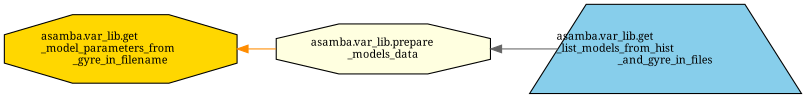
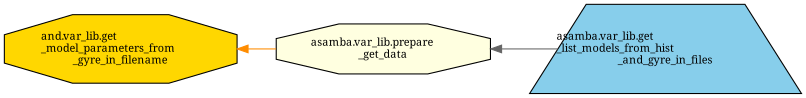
node "asamba.var_lib.get _model_parameters_from _gyre_in_filename": label "asamba.var_lib.get _model_parameters_from _gyre_in_filename" -> "and.var_lib.get _model_parameters_from _gyre_in_filename"
node "asamba.var_lib.prepare _models_data": label "asamba.var_lib.prepare _models_data" -> "asamba.var_lib.prepare _get_data"
